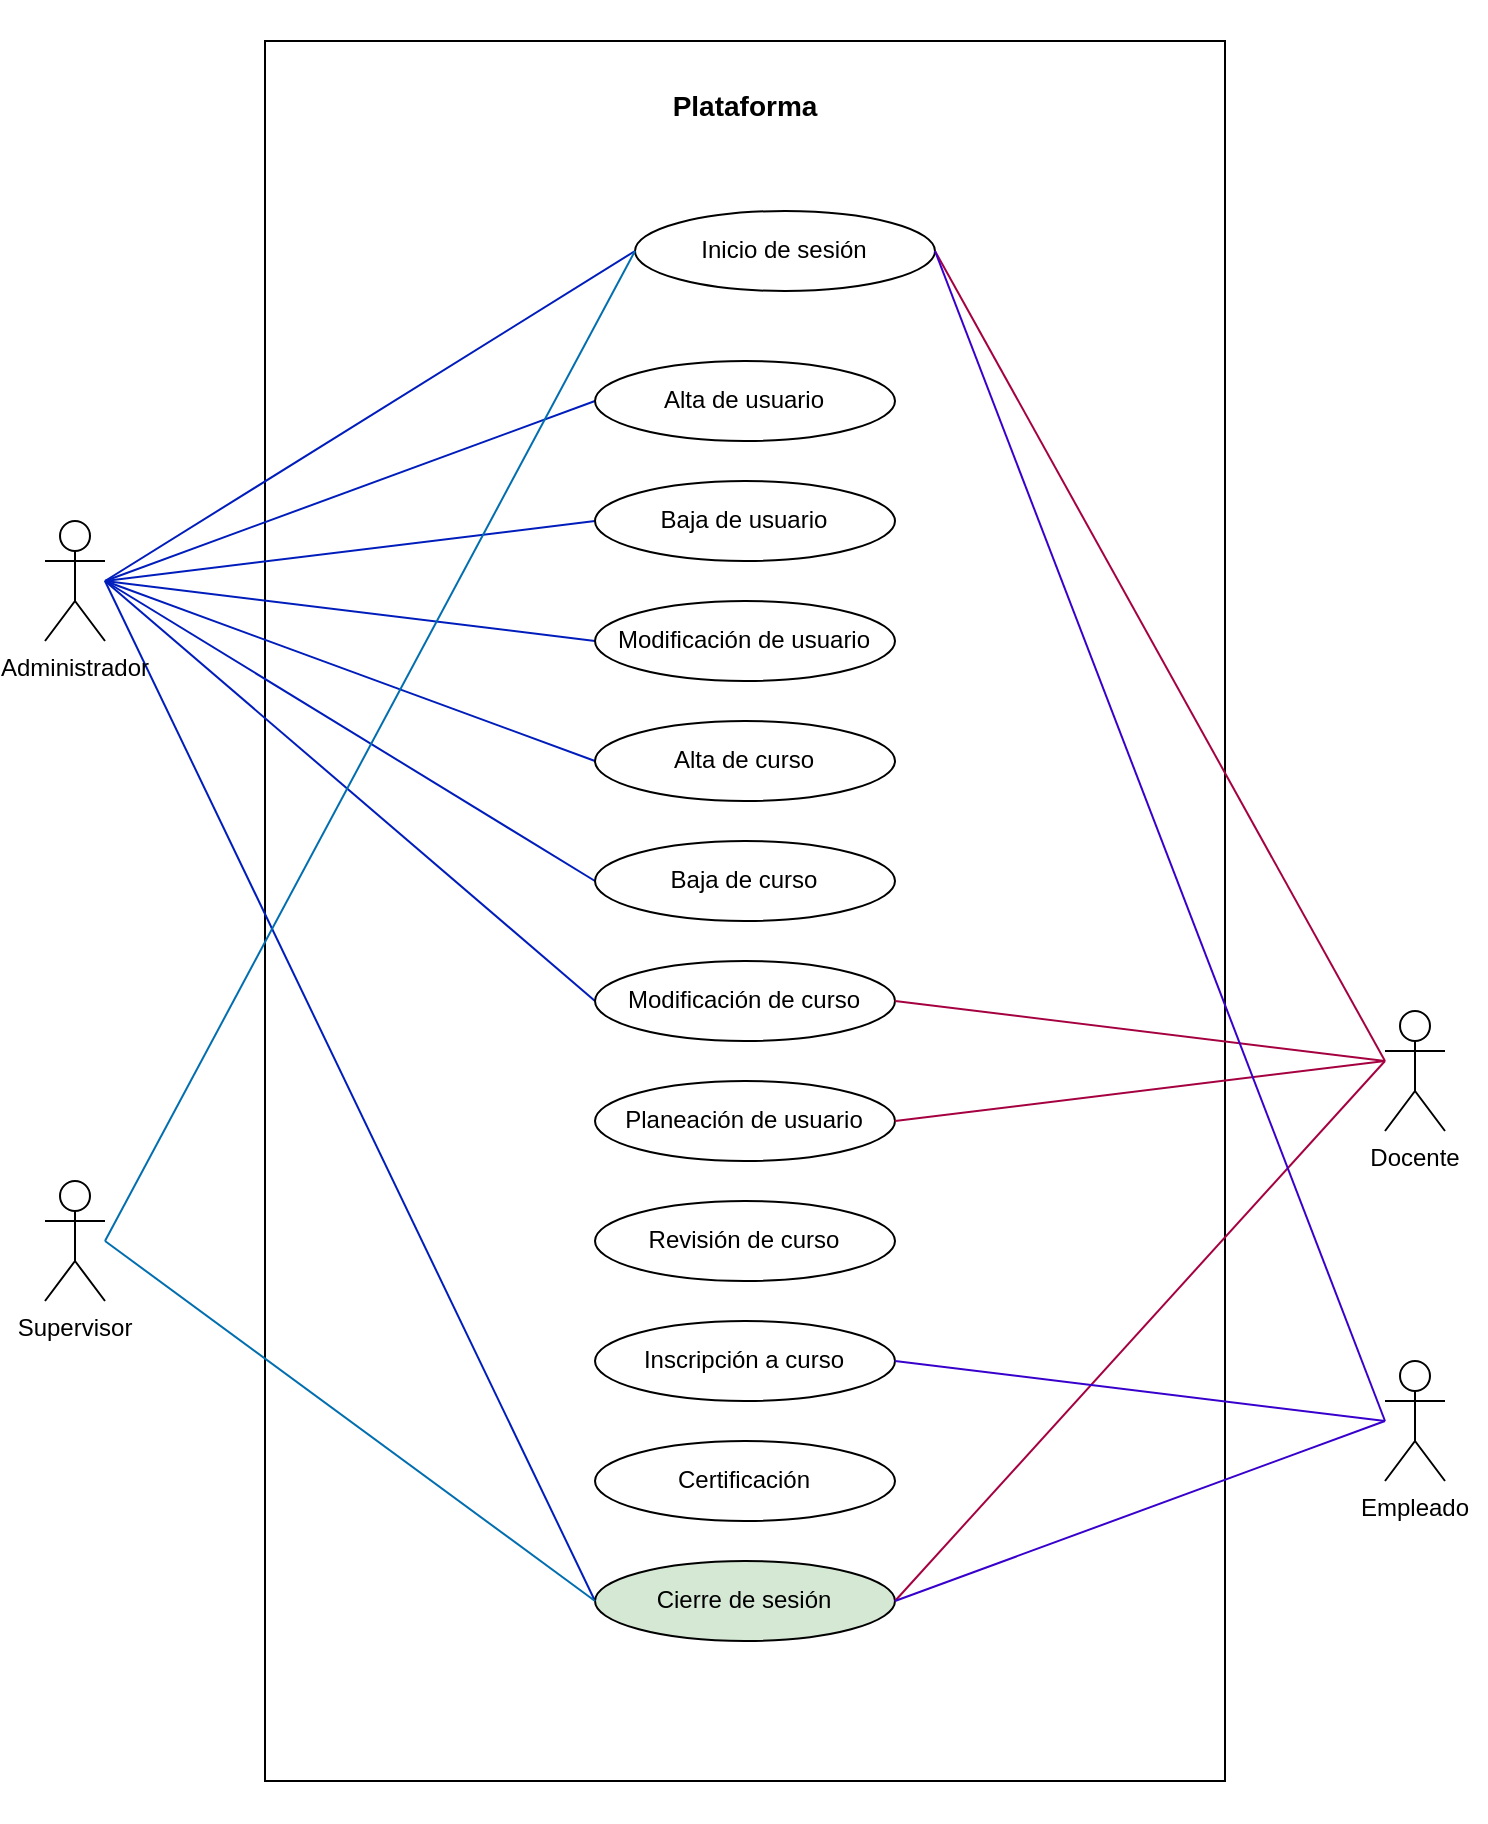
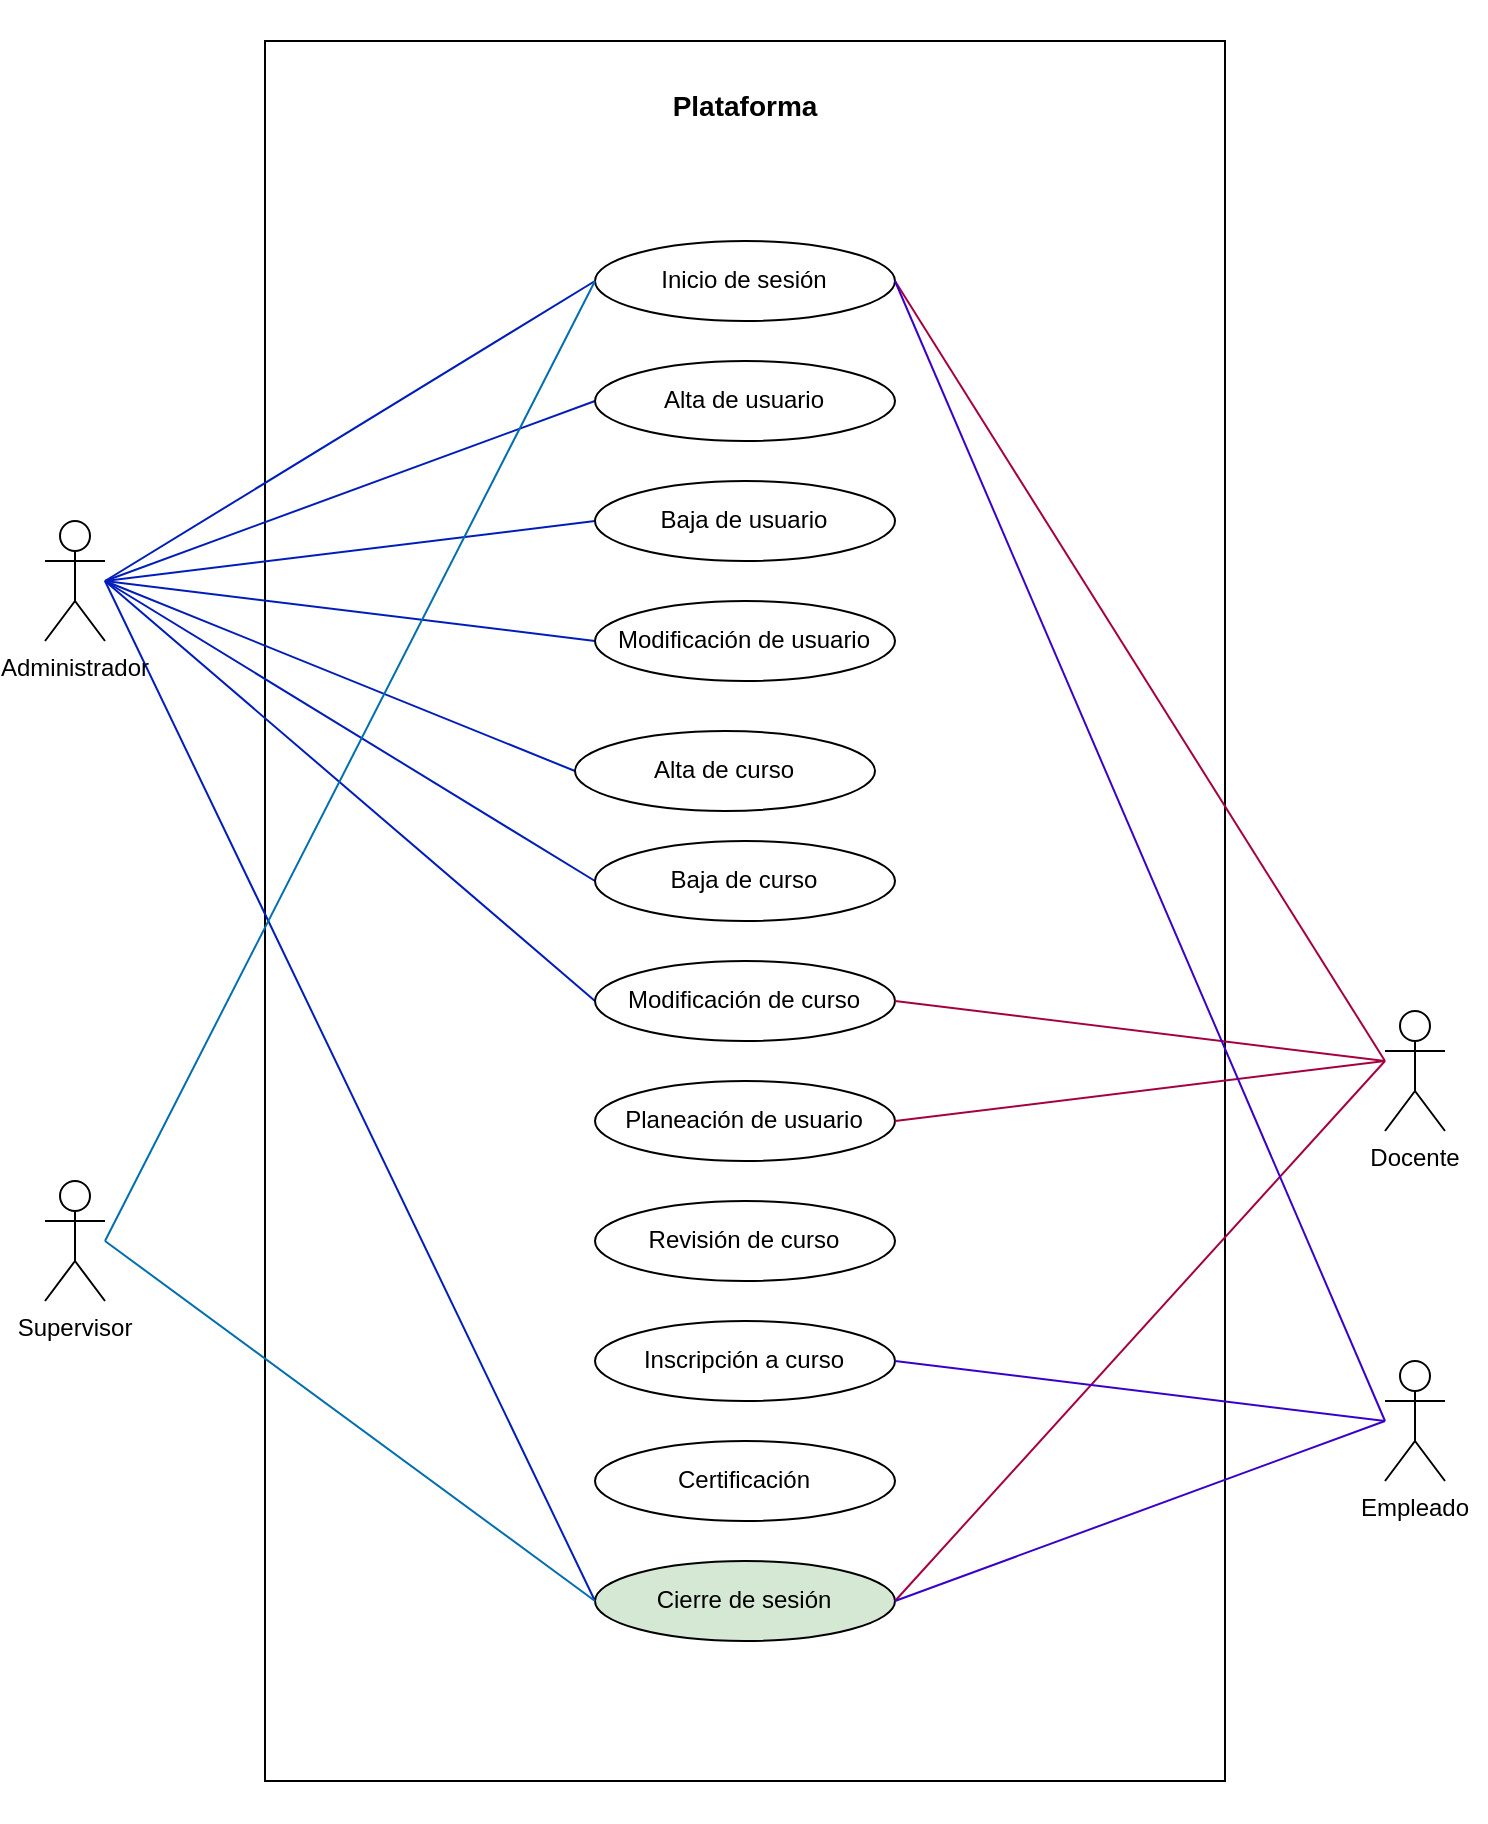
node "Inicio de sesión": moved (785, 251) -> (745, 281)
node "Alta de curso": moved (745, 761) -> (725, 771)
